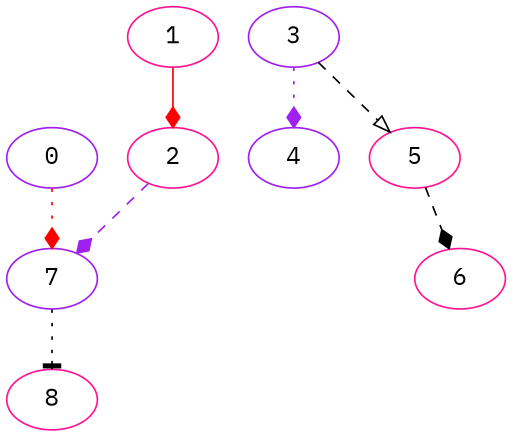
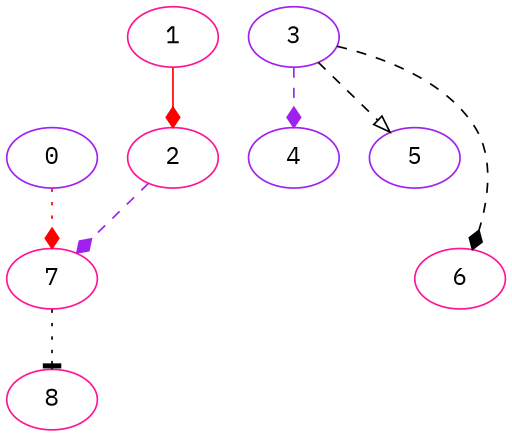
edge "3" -> "4": style dotted -> dashed
node "5": color deeppink -> purple
edge "5" -> "6": now "3" -> "6"
node "7": color purple -> deeppink
